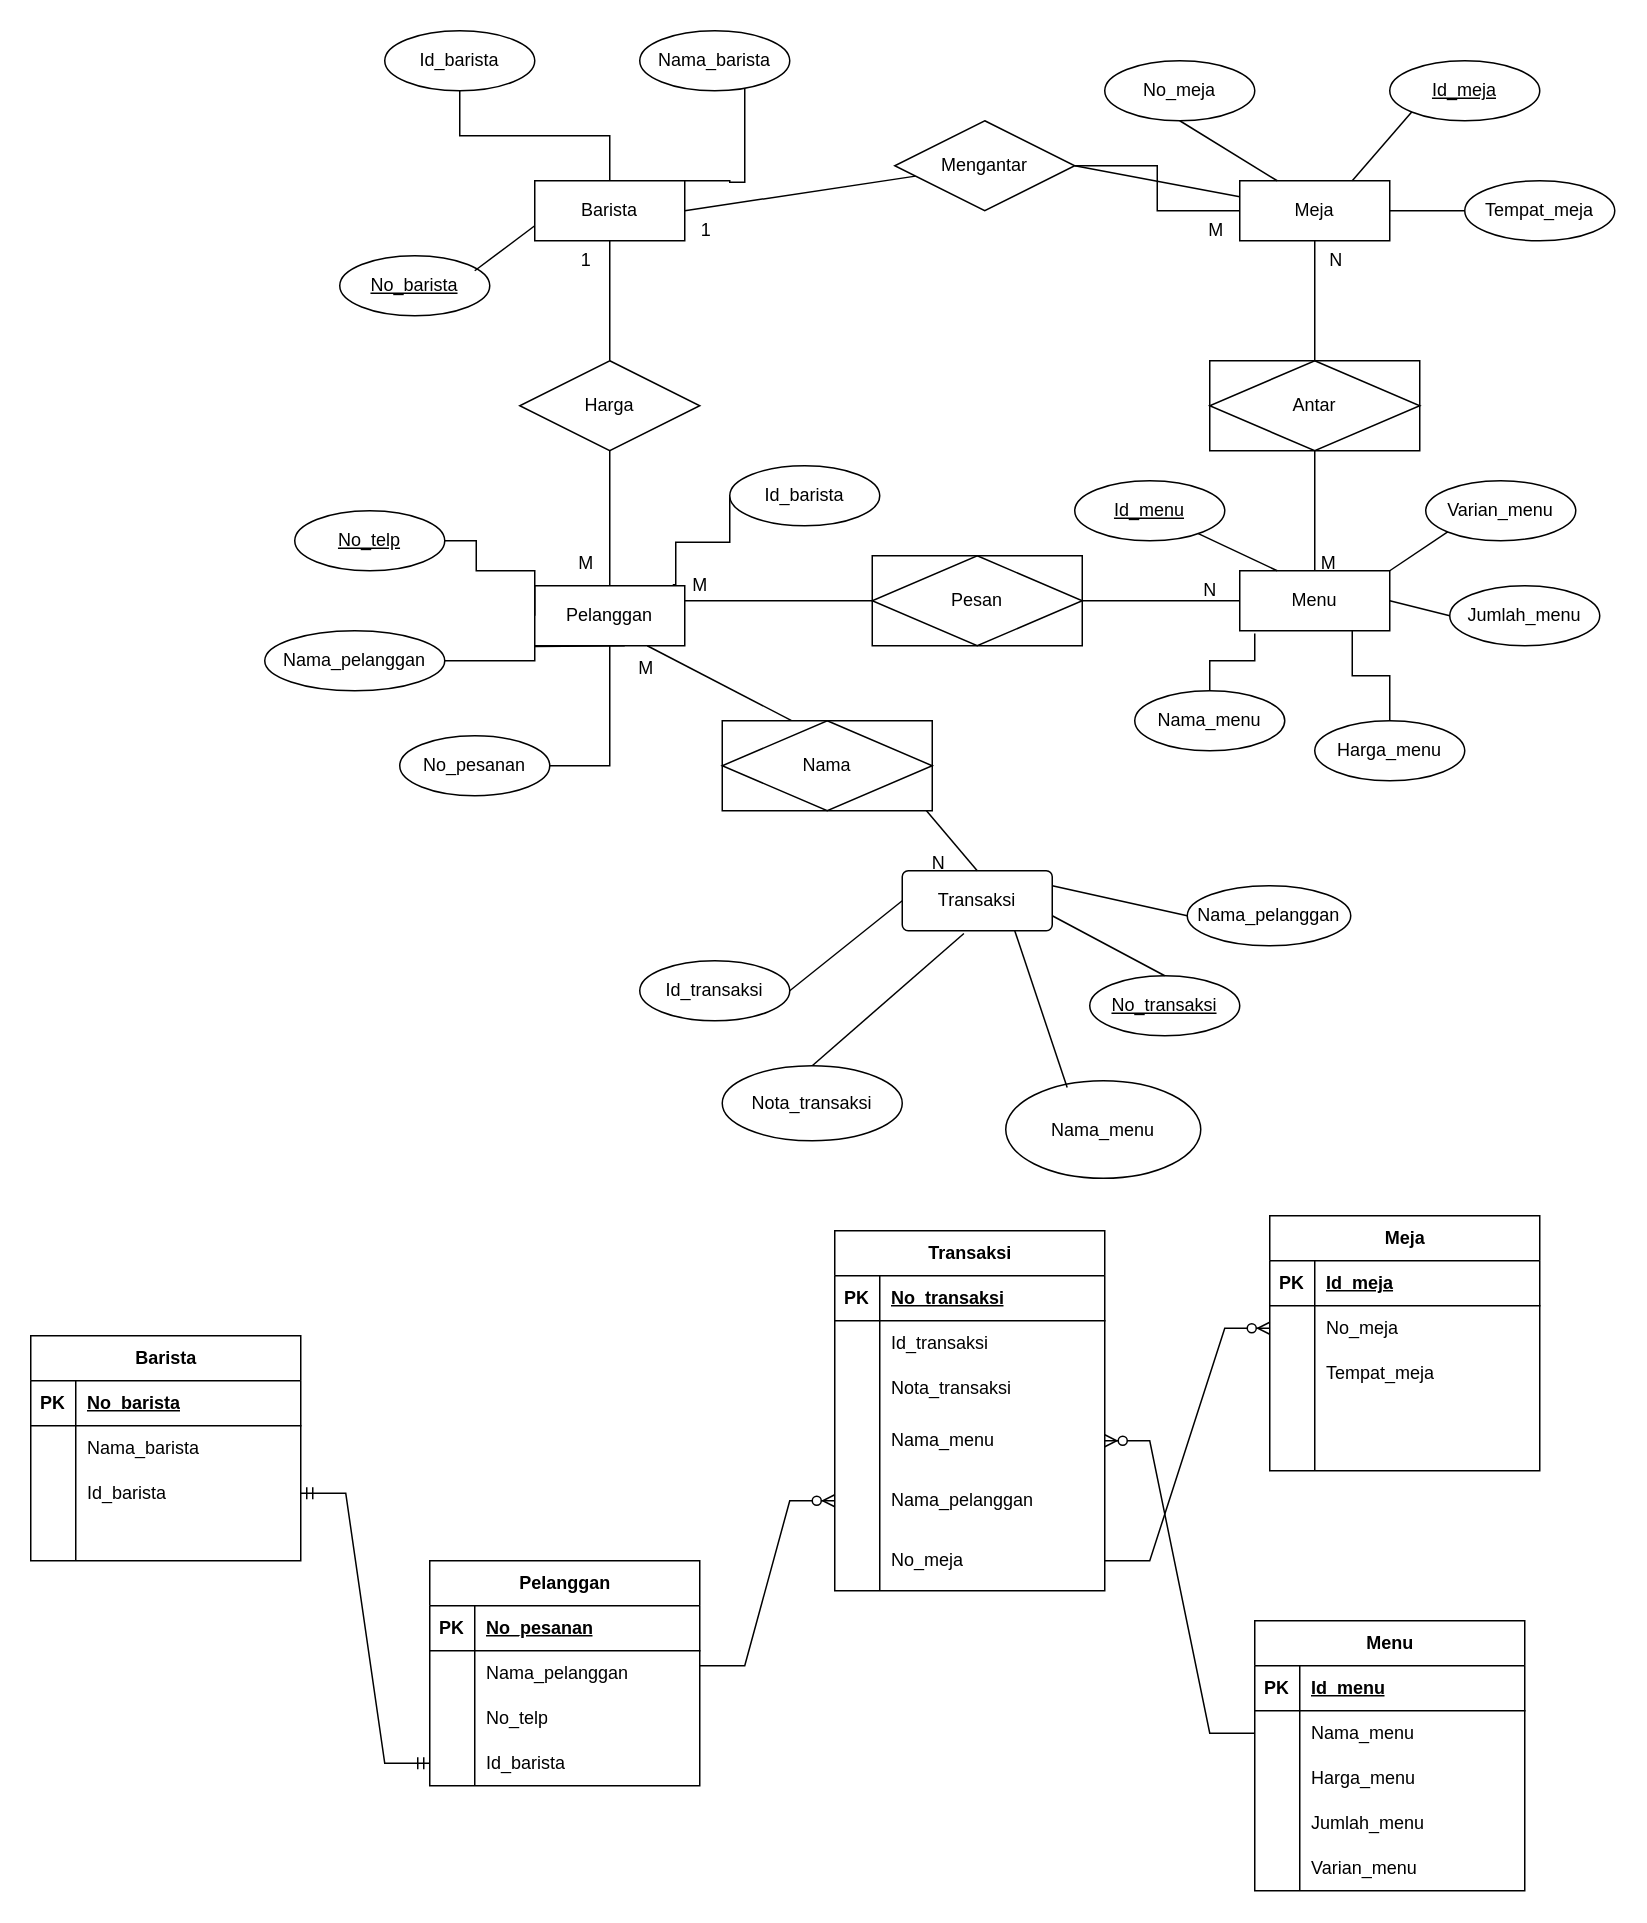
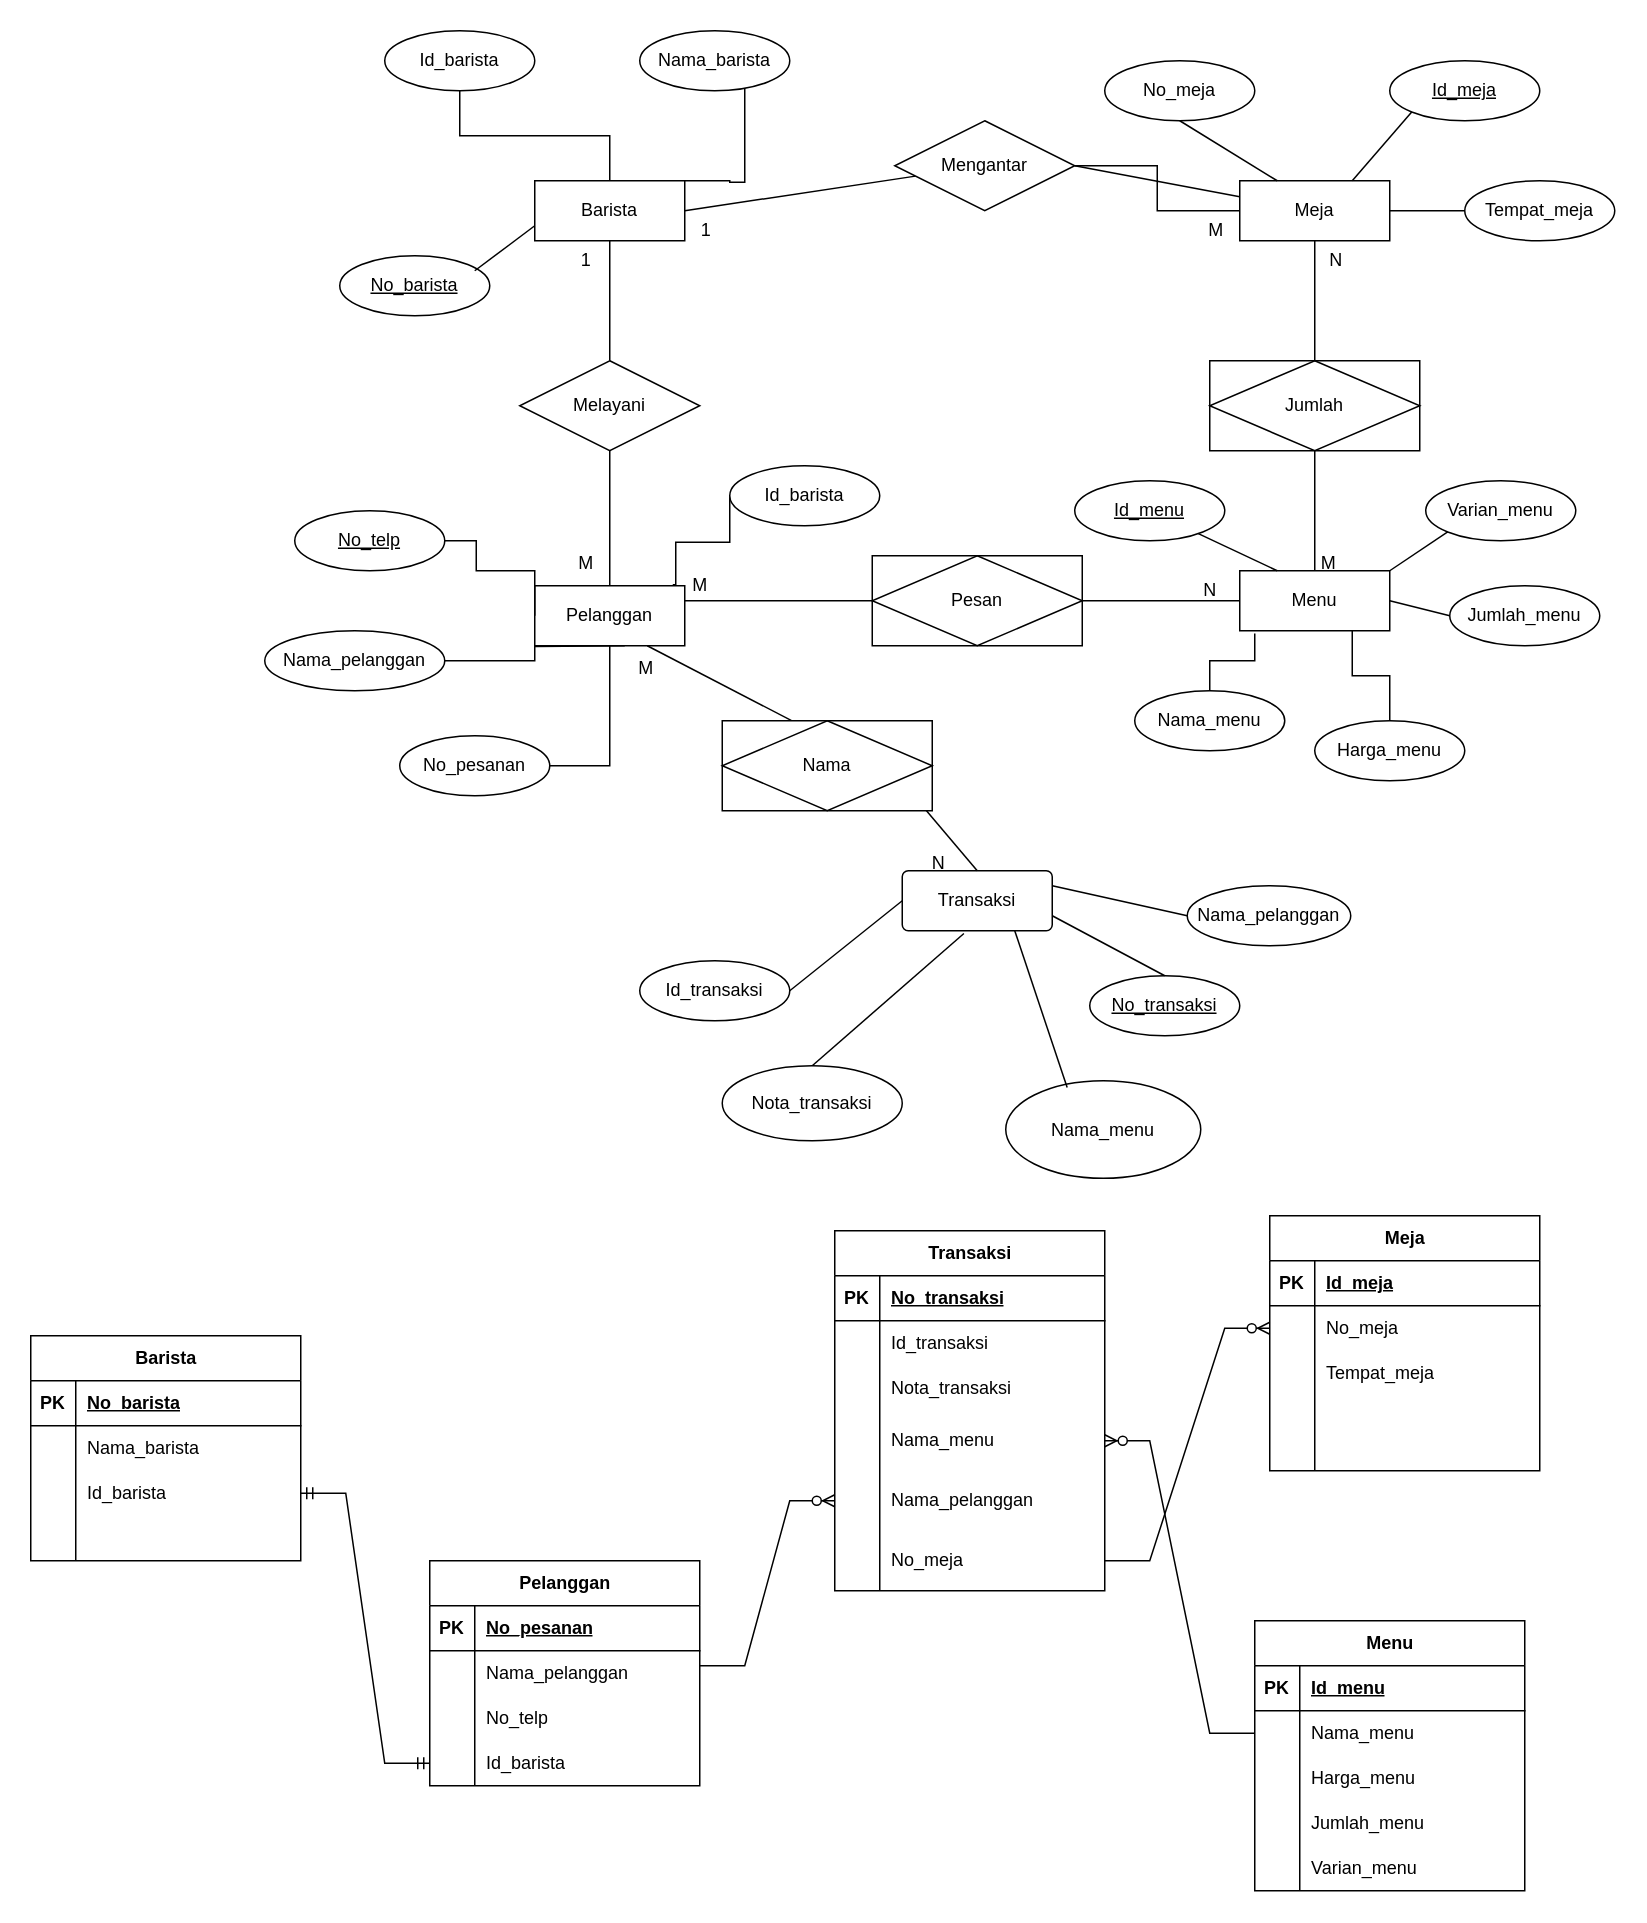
node "Harga": label "Harga" -> "Melayani"
node "Antar": label "Antar" -> "Jumlah"
